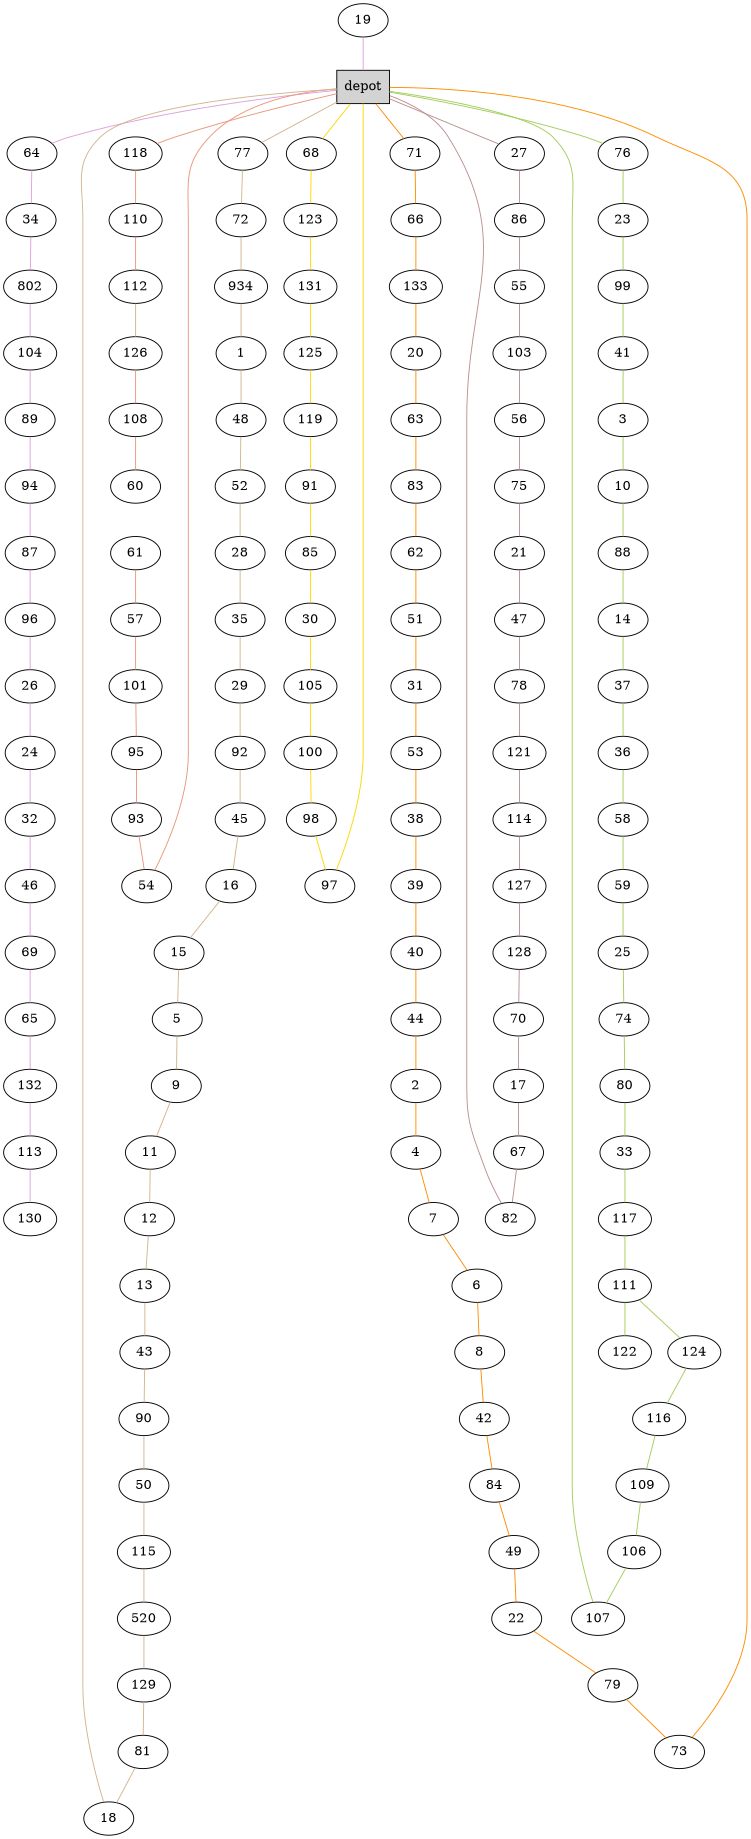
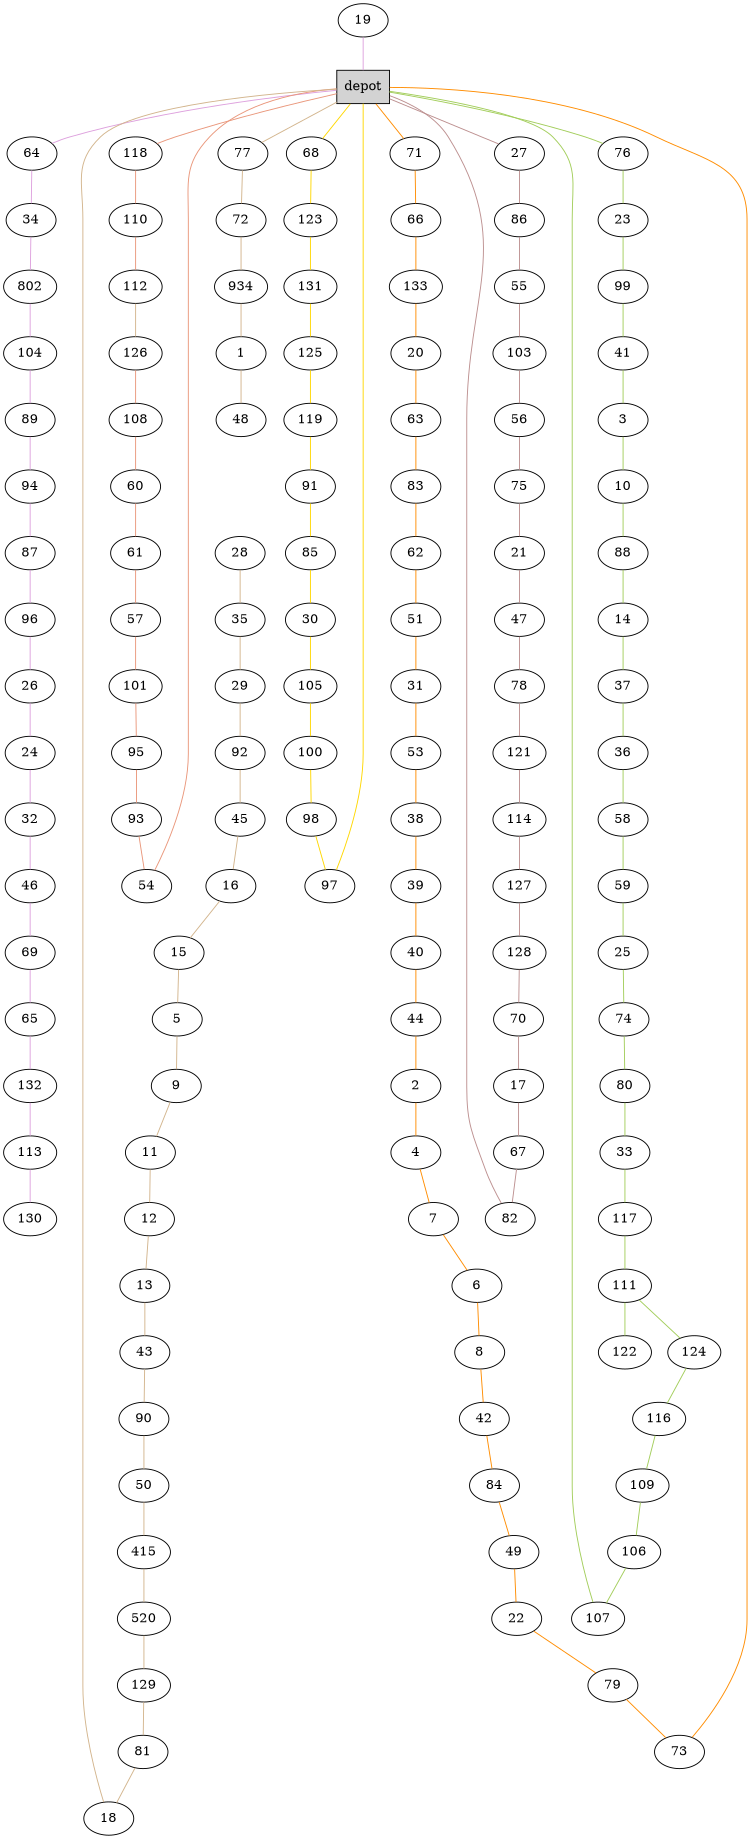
node "52": removed
edge "60" -- "61": added
node "115": label "115" -> "415"
